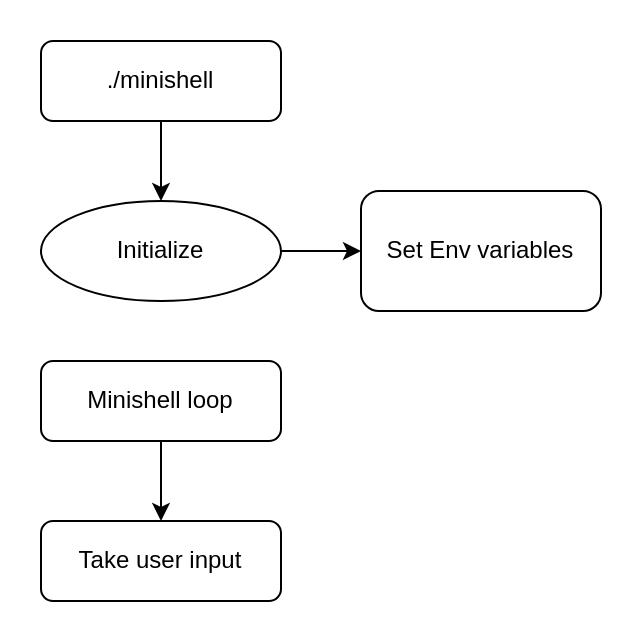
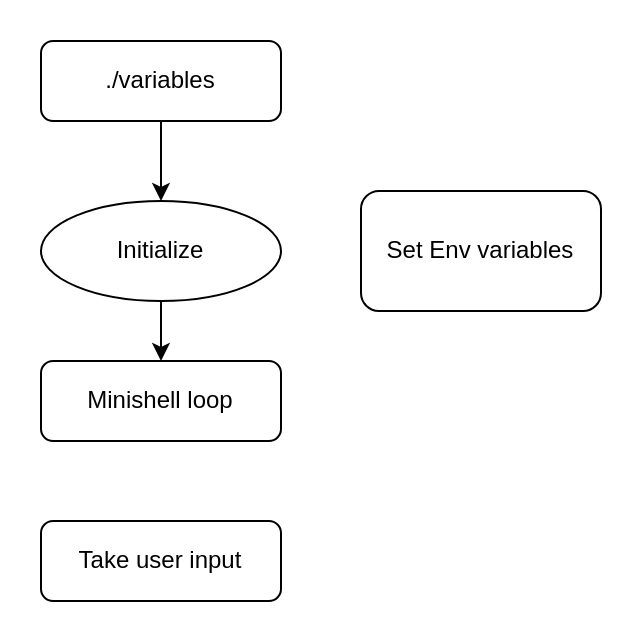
node "./minishell": label "./minishell" -> "./variables"
edge "Initialize" -> "Set Env variables": removed
edge "Initialize" -> "Minishell loop": added
edge "Minishell loop" -> "Take user input": removed
